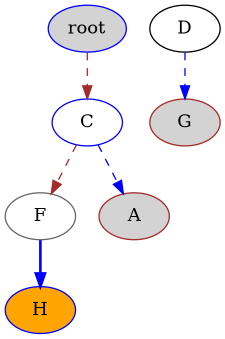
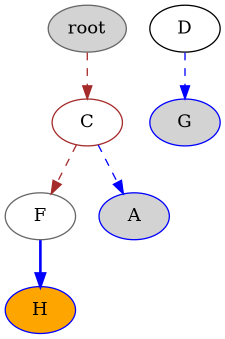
node "root": color blue -> gray40
node "C": color blue -> brown
node "G": color brown -> blue
node "A": color brown -> blue
